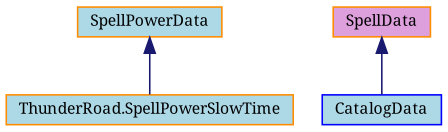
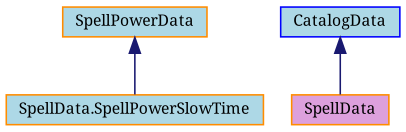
edge "CatalogData" -> "SpellData": reversed
node "ThunderRoad.SpellPowerSlowTime": label "ThunderRoad.SpellPowerSlowTime" -> "SpellData.SpellPowerSlowTime"
